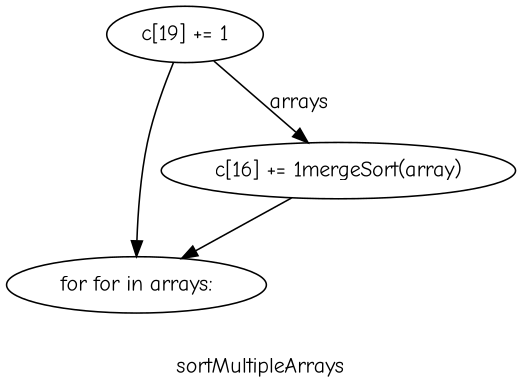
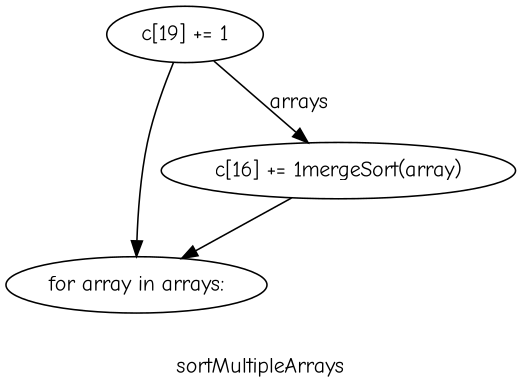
node "for for in arrays:": label "for for in arrays:" -> "for array in arrays:"
